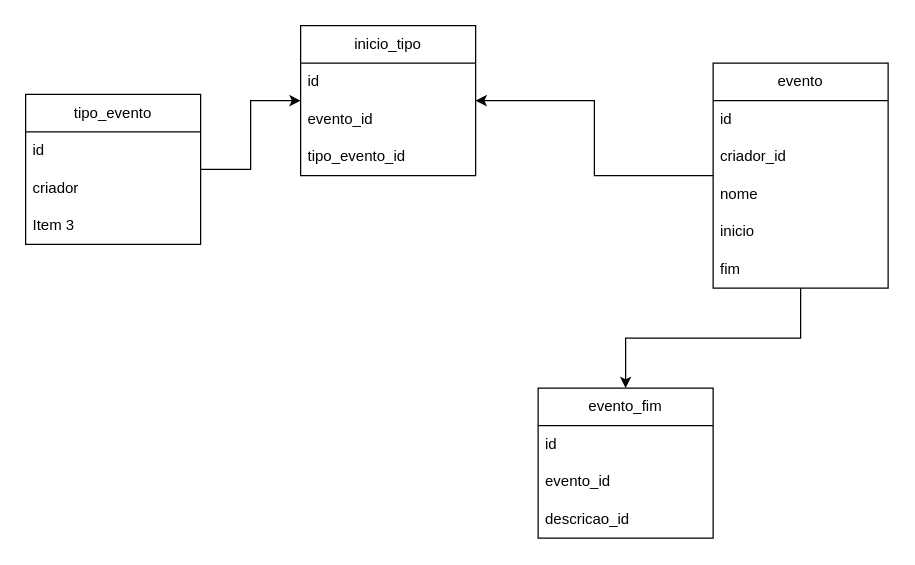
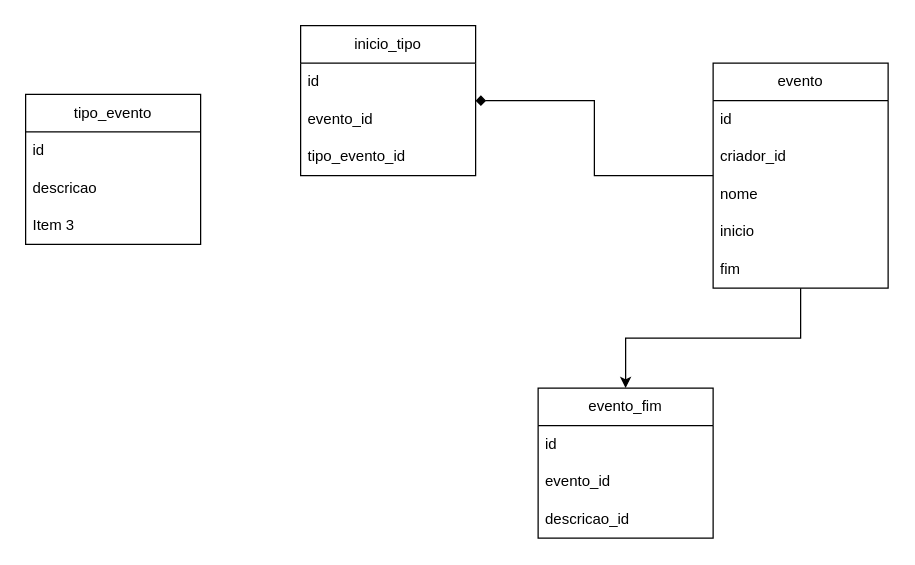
edge "evento" -> "inicio_tipo": arrowhead classic -> diamond
edge "tipo_evento" -> "inicio_tipo": removed
node "criador": label "criador" -> "descricao"
